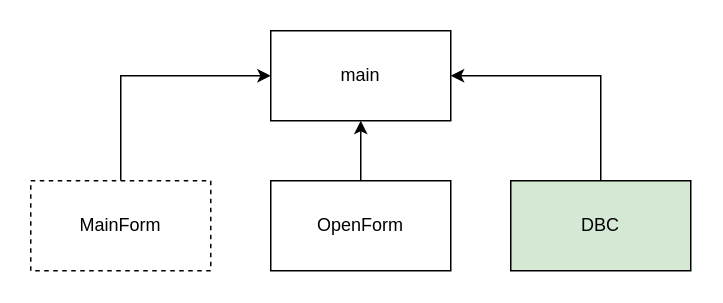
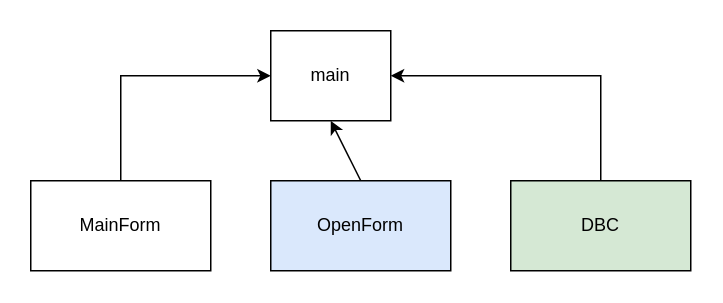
node "main": size 180x90 -> 120x90
node "MainForm": style dashed -> solid
node "OpenForm": fillcolor #ffffff -> #dae8fc
